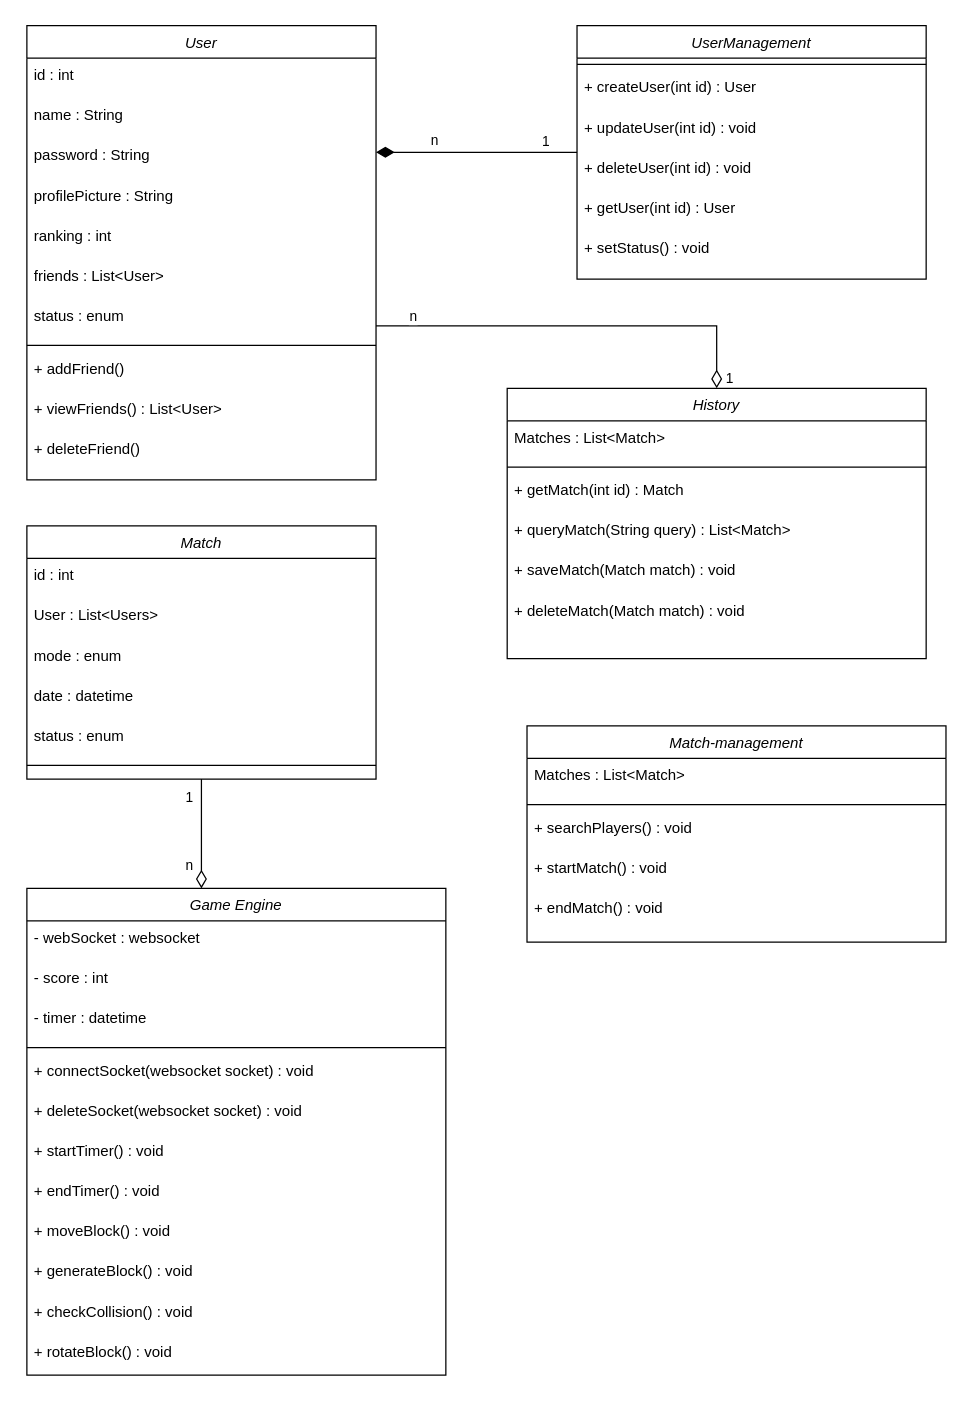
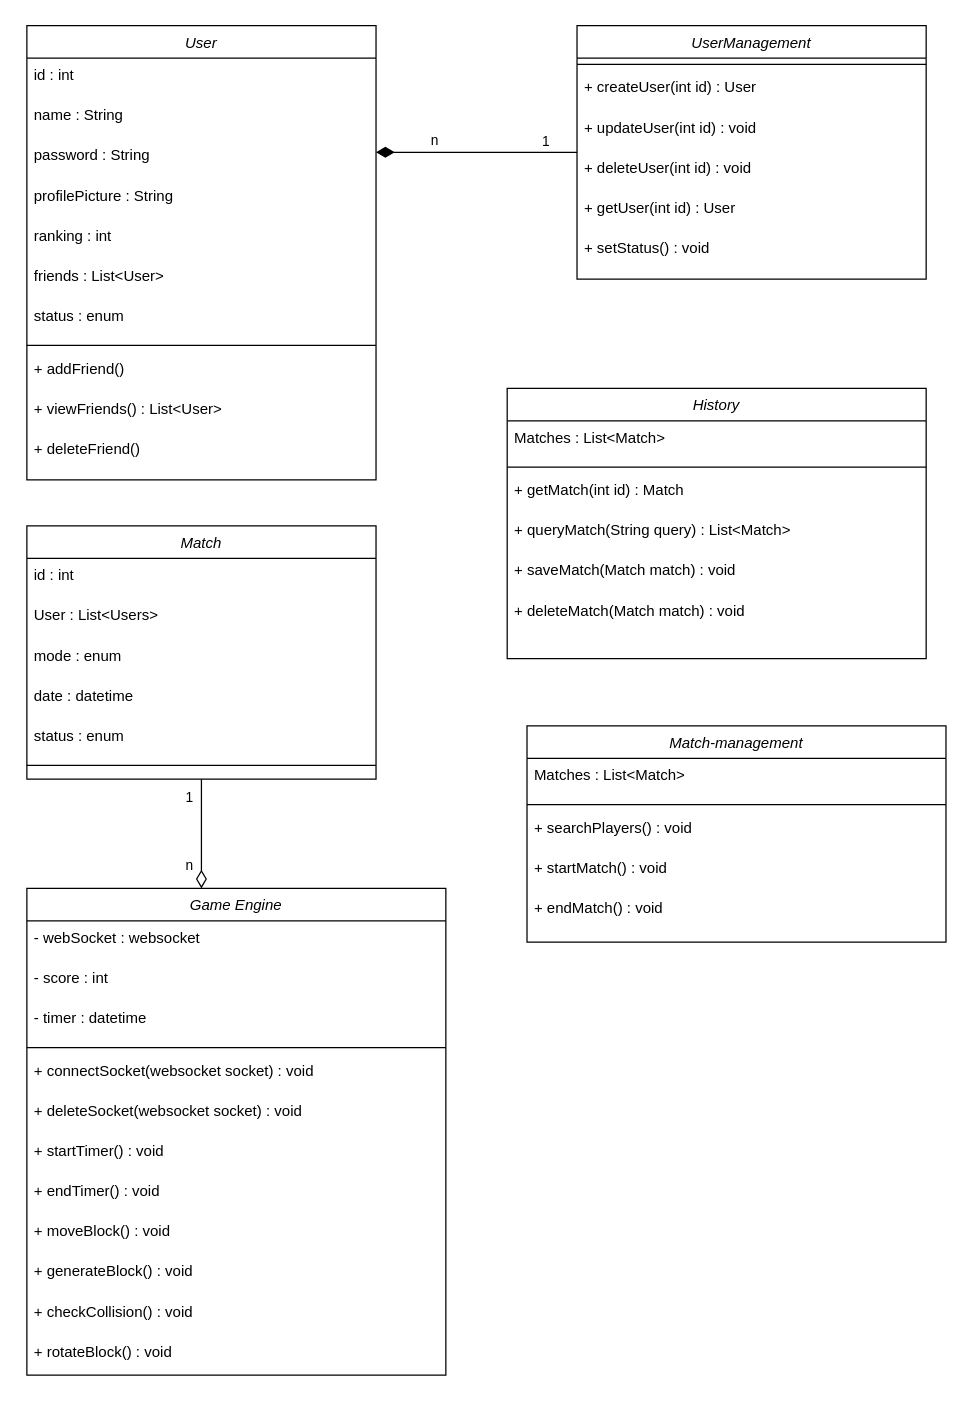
edge "User" -> "History": removed, labels "n", "1"
